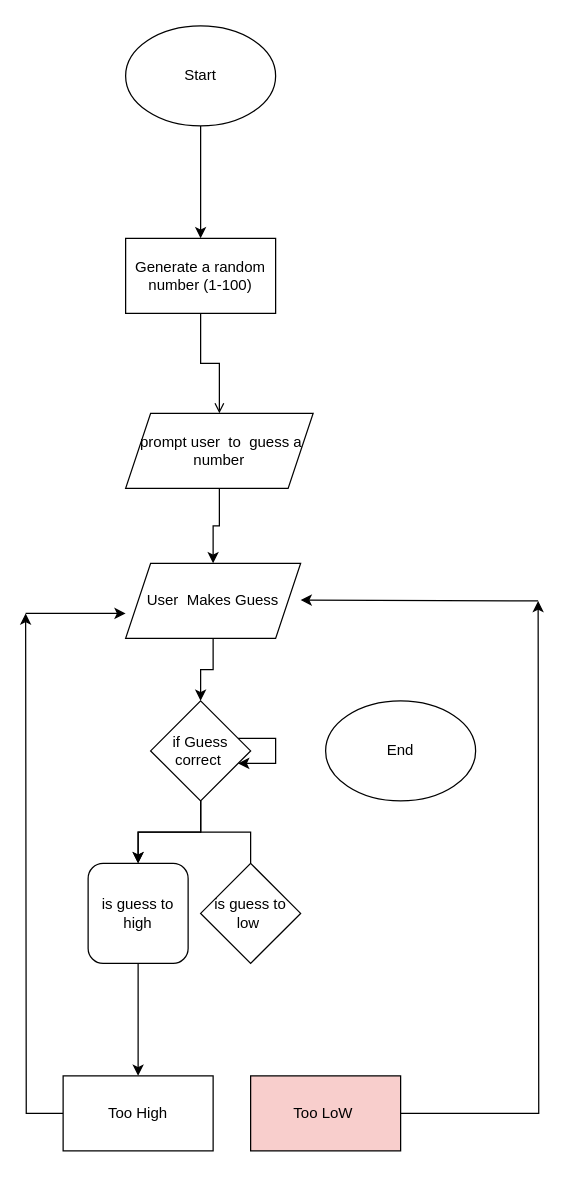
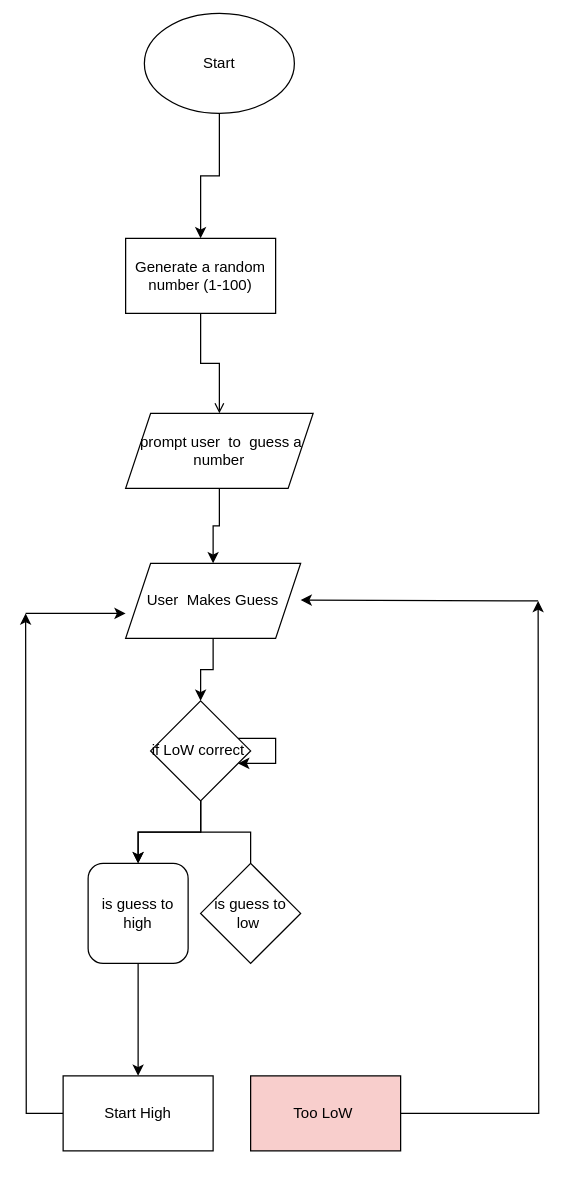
node "Start": moved (201, 76) -> (219, 63)
node "if Guess correct": label "if Guess correct" -> "if LoW correct"
node "End": removed
node "Too High": label "Too High" -> "Start High"
